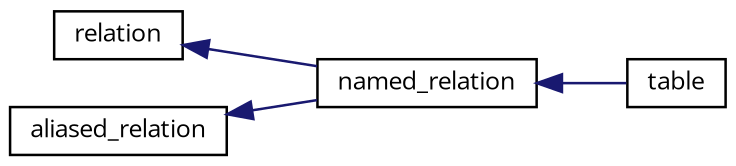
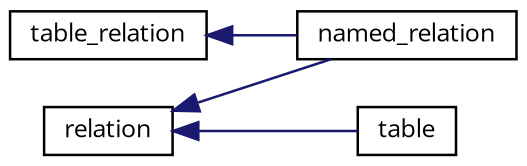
edge "table" -> "named_relation": now "table" -> "relation"
node "aliased_relation": label "aliased_relation" -> "table_relation"
